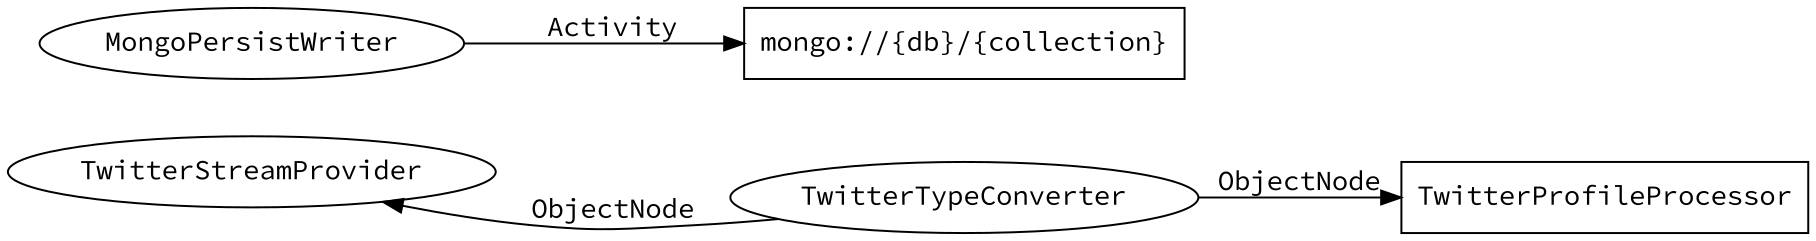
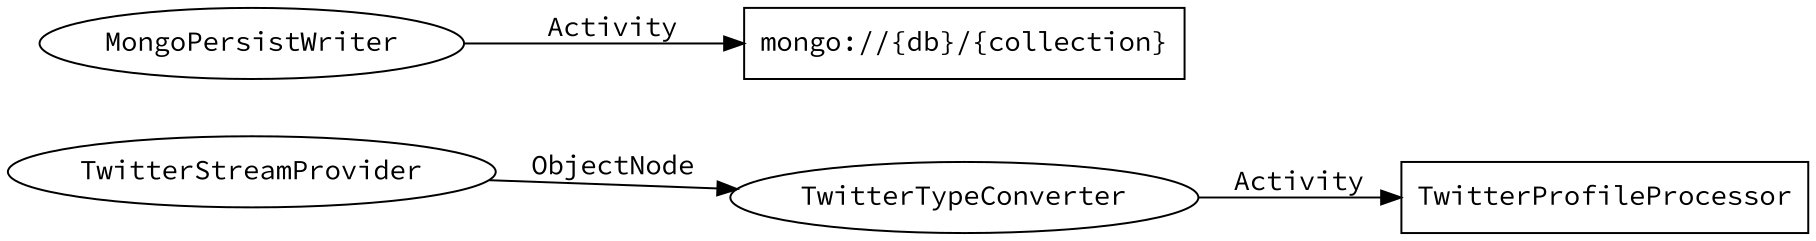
edge "TwitterTypeConverter" -> "TwitterProfileProcessor": label "ObjectNode" -> "Activity"
edge "TwitterTypeConverter" -> "TwitterStreamProvider": reversed
